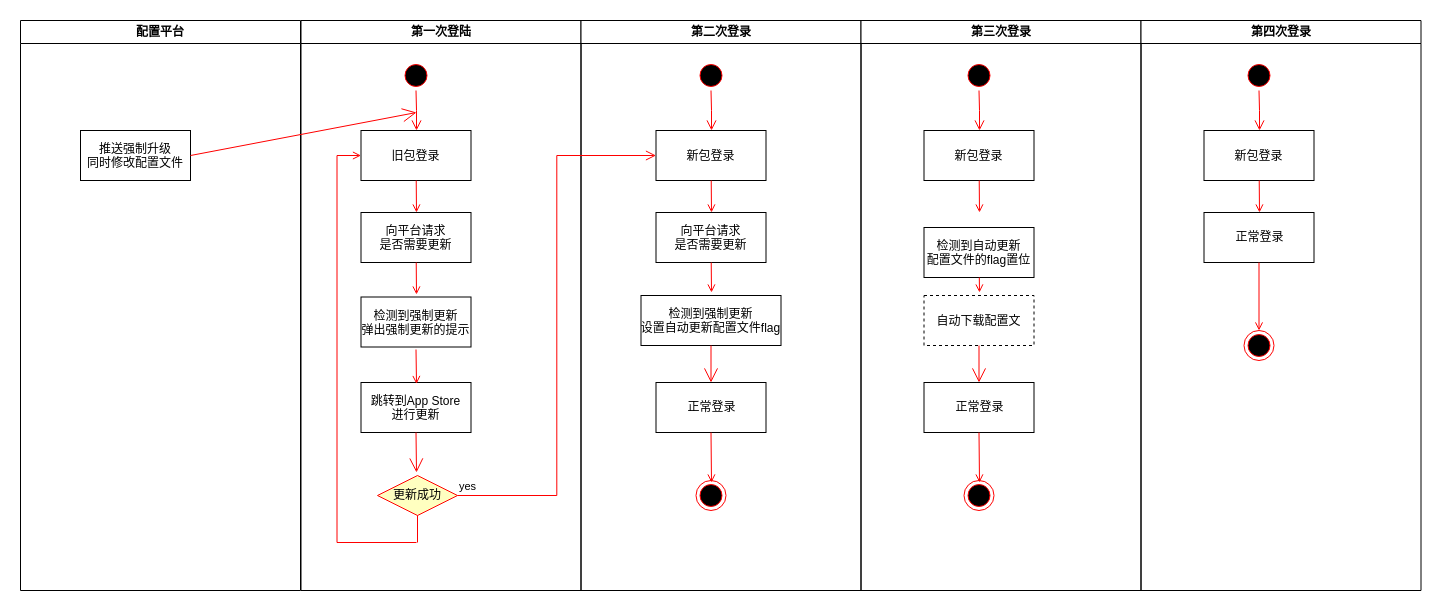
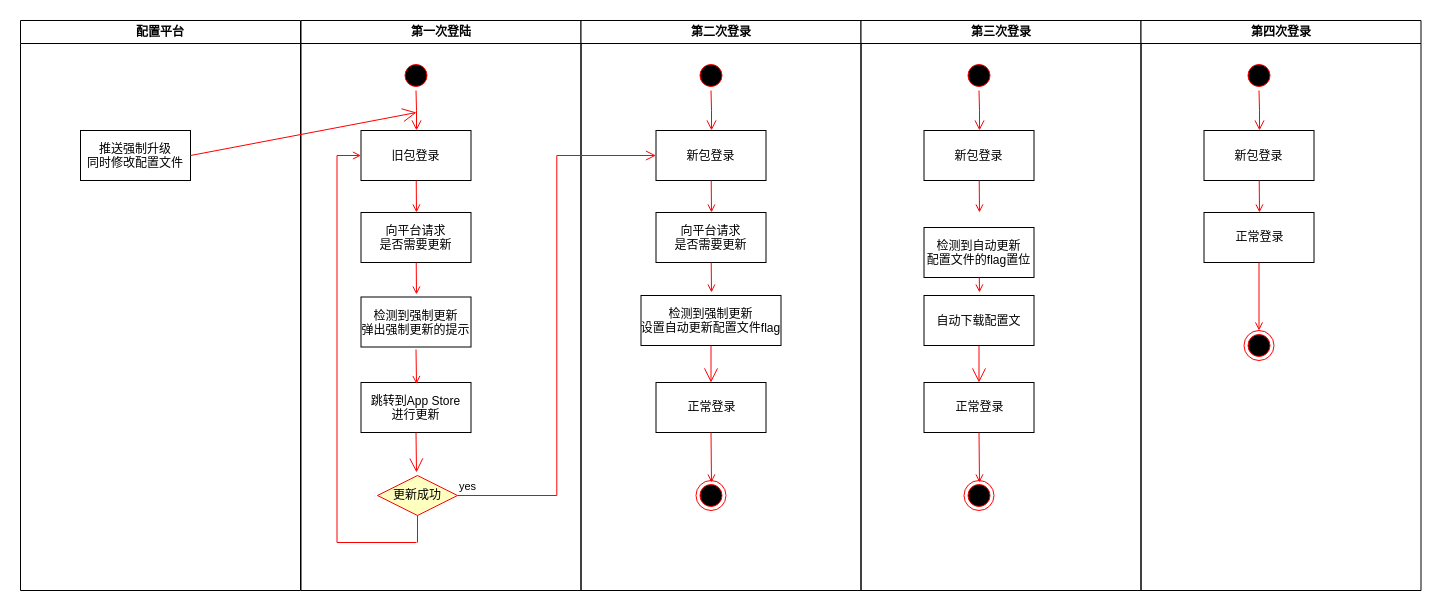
node "自动下载配置文": style dashed -> solid
